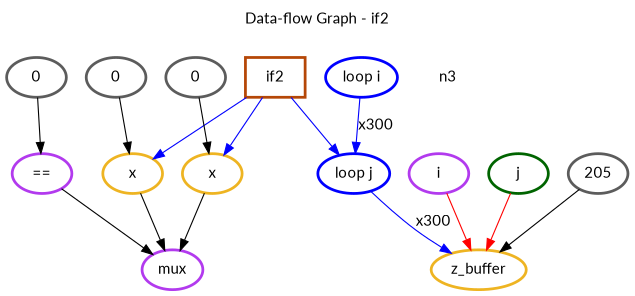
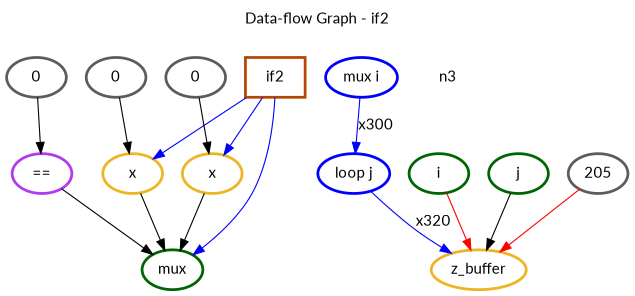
node "loop i": label "loop i" -> "mux i"
edge "if2" -> "loop j": now "if2" -> "mux"
node "i": color darkorchid2 -> darkgreen
edge "j" -> "z_buffer": color red -> black
edge "205" -> "z_buffer": color black -> red
edge "loop j" -> "z_buffer": label "x300" -> "x320"
node "mux": color darkorchid2 -> darkgreen
